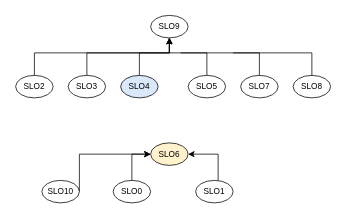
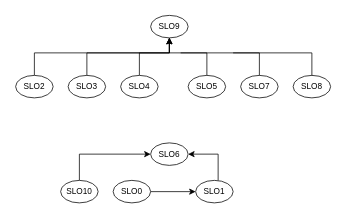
node "SLO4": fillcolor #dae8fc -> #ffffff
node "SLO6": fillcolor #fff2cc -> #ffffff
edge "SLO0" -> "SLO6": now "SLO0" -> "SLO1"
node "SLO10": moved (60, 192) -> (79, 192)
